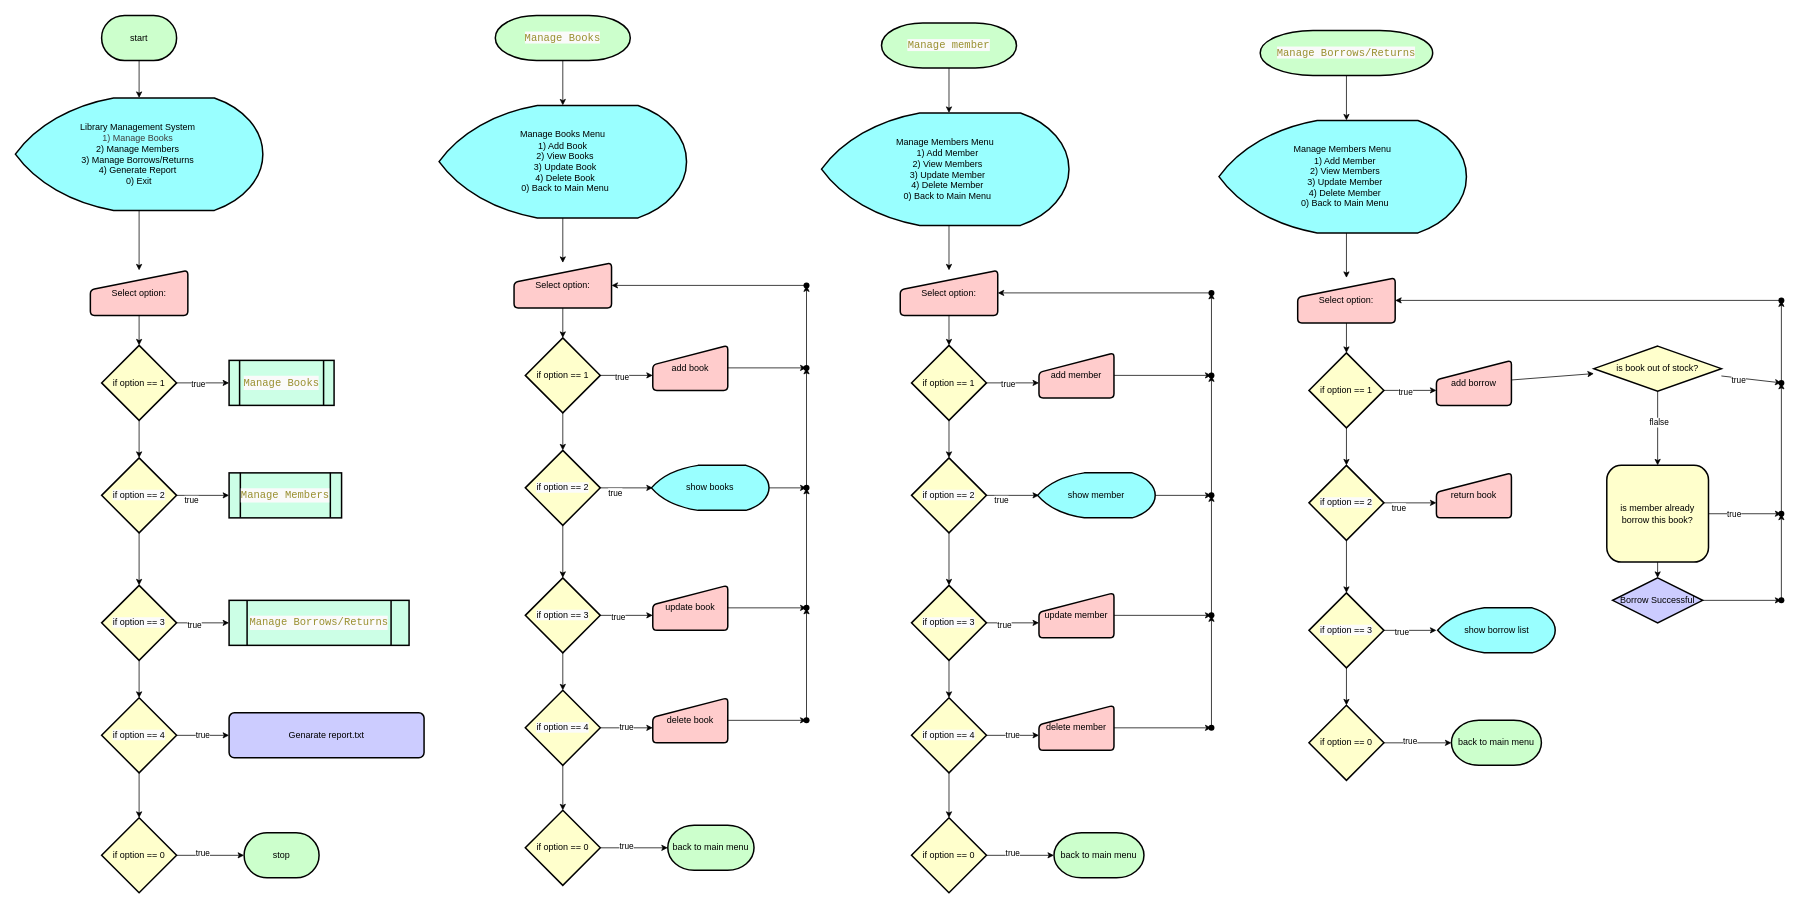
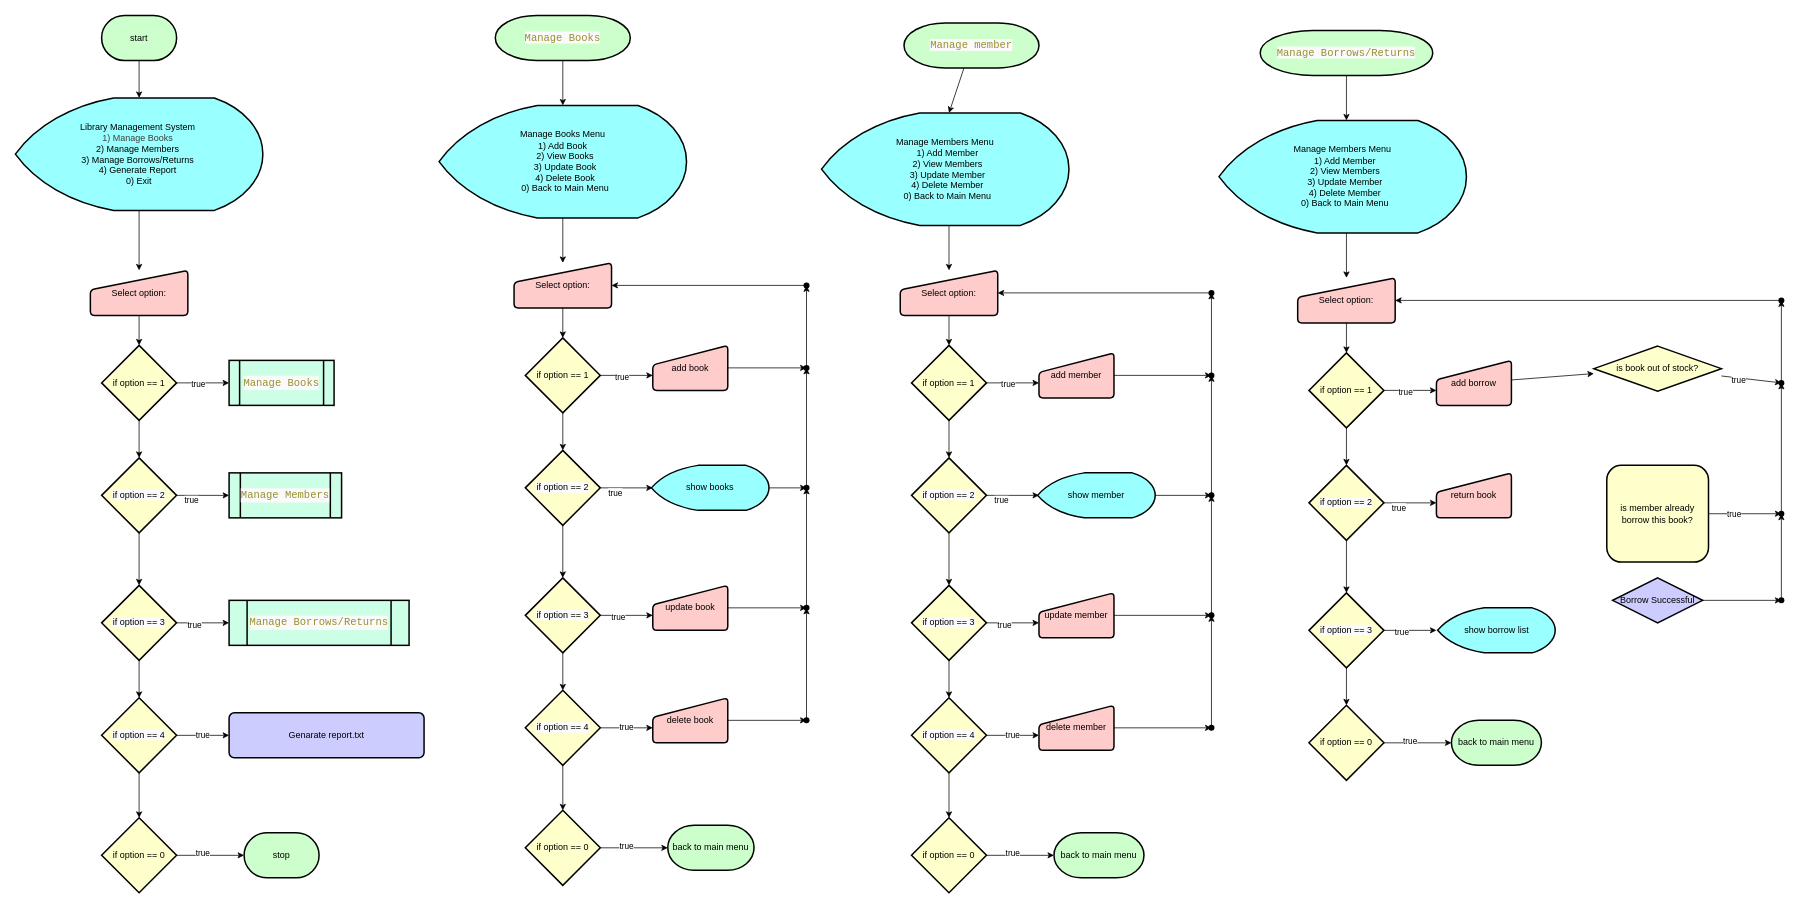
node "Manage member": moved (949, 45) -> (972, 45)
edge "is book out of stock?" -> "is member already borrow this book?": removed, label "flalse"
edge "is member already borrow this book?" -> "Borrow Successful": removed
